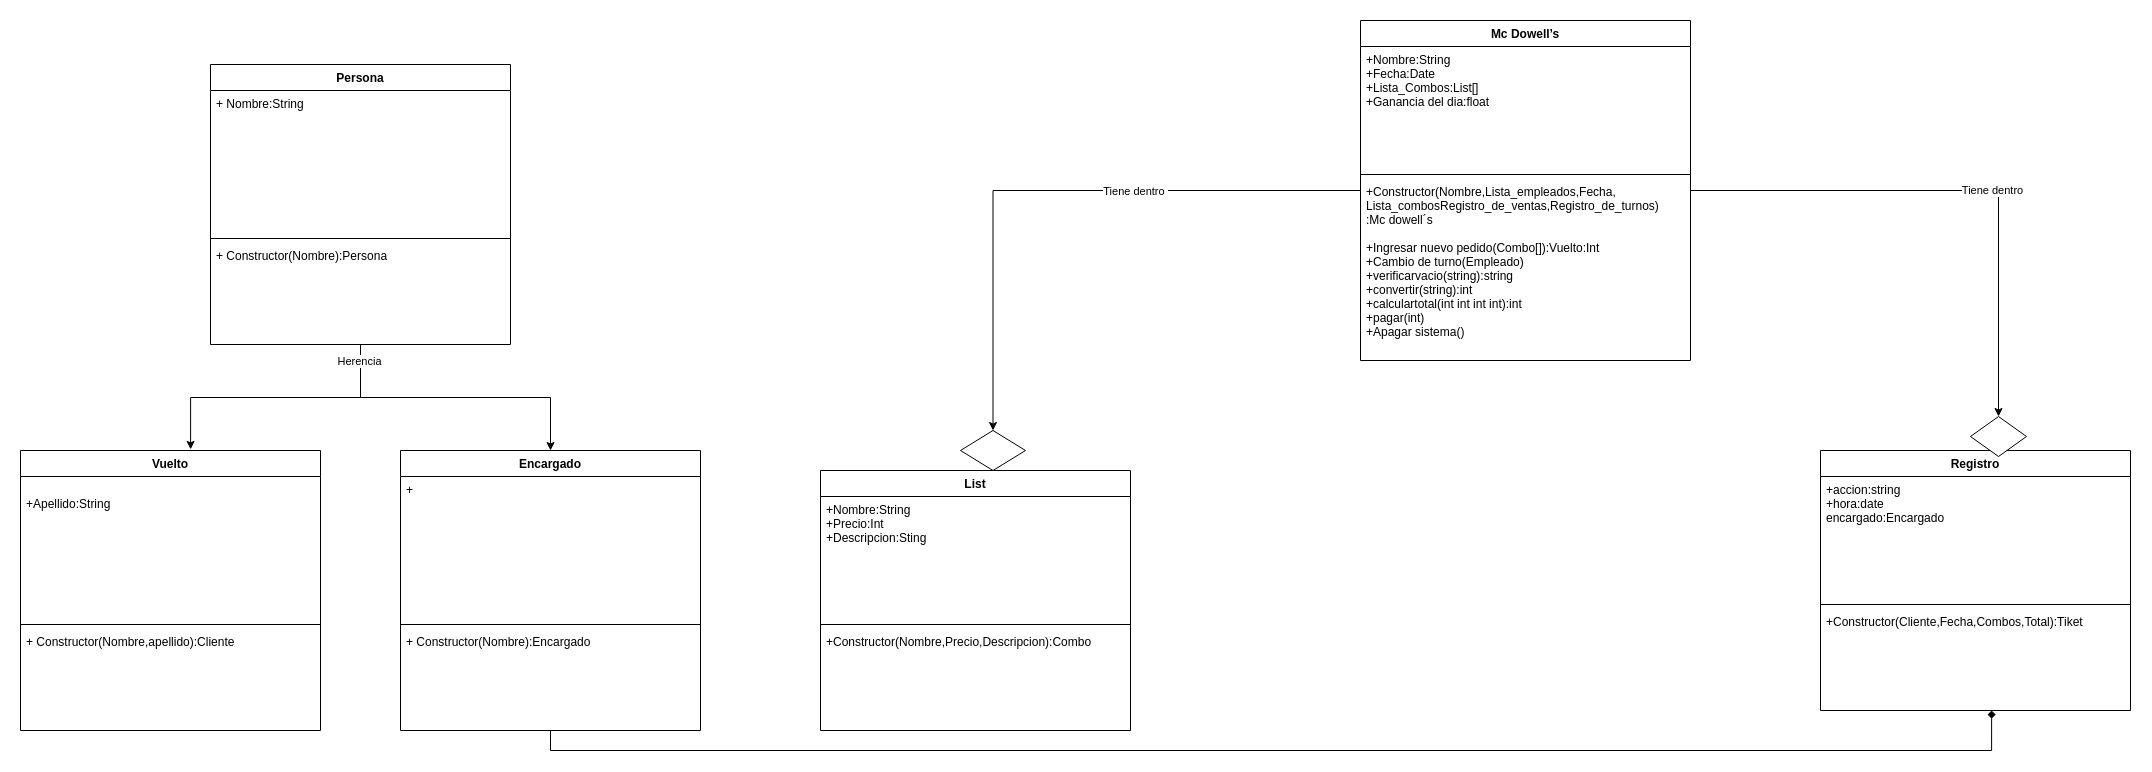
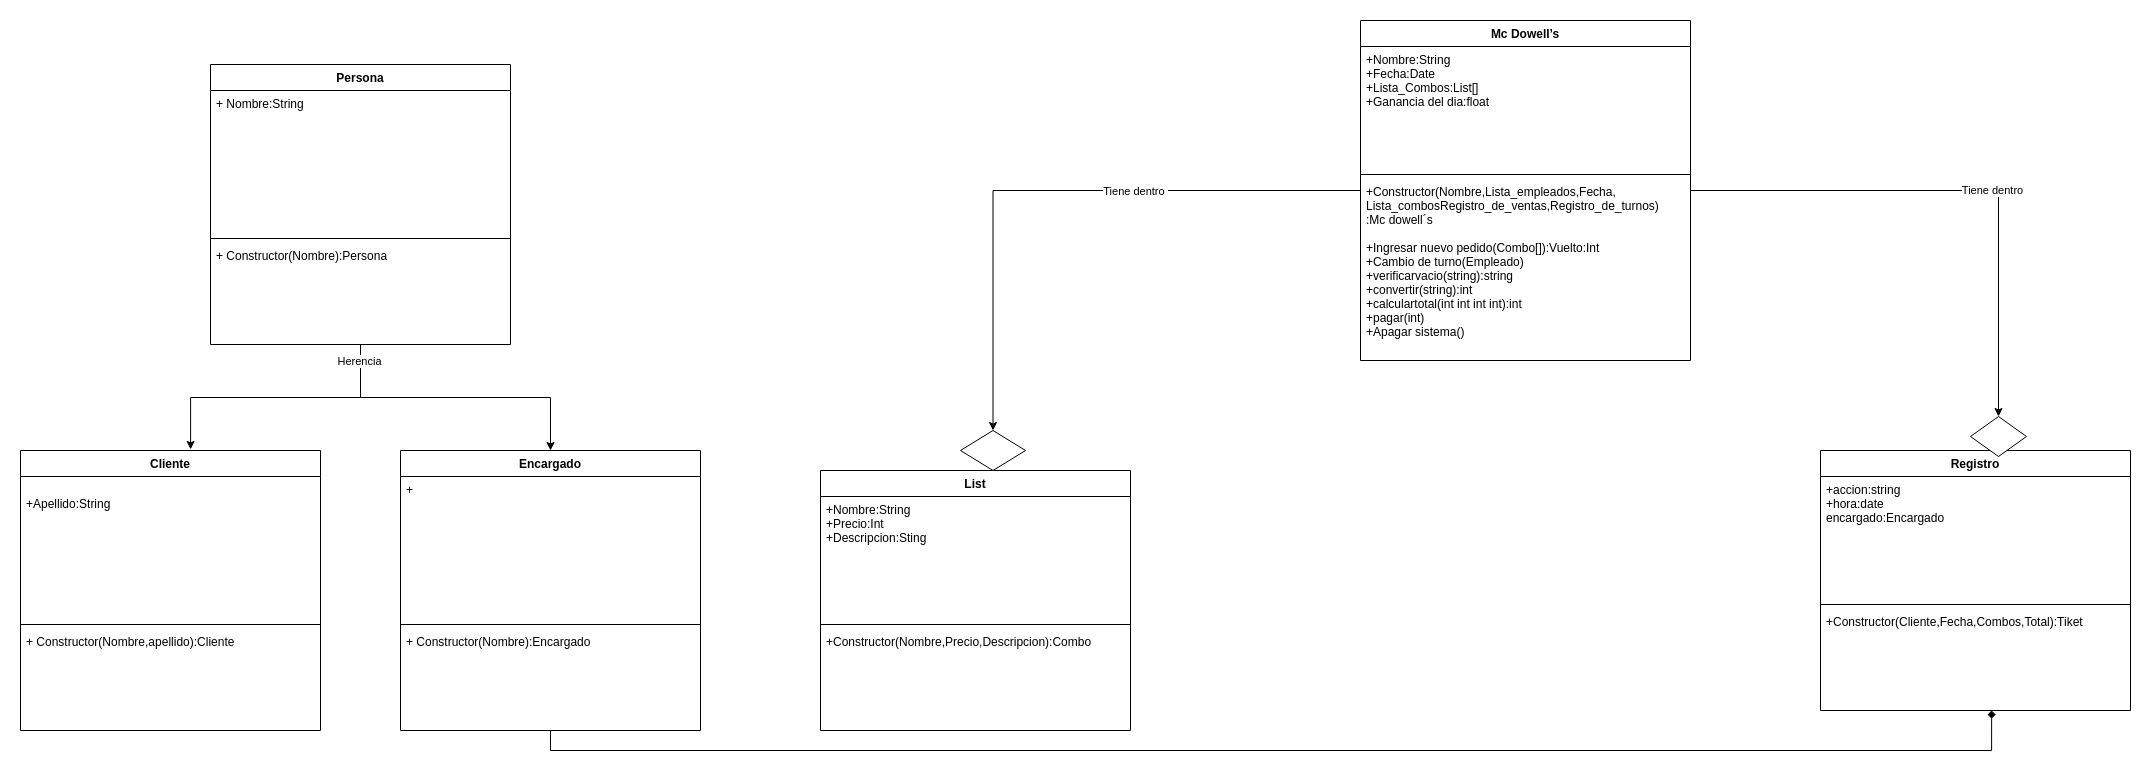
node "Vuelto": label "Vuelto" -> "Cliente"
